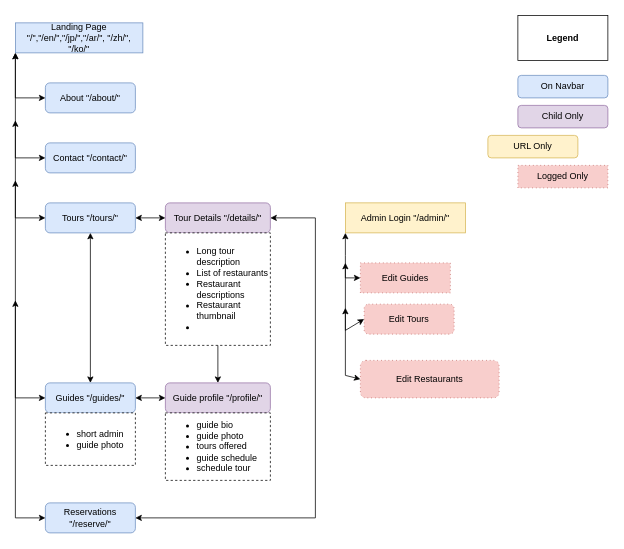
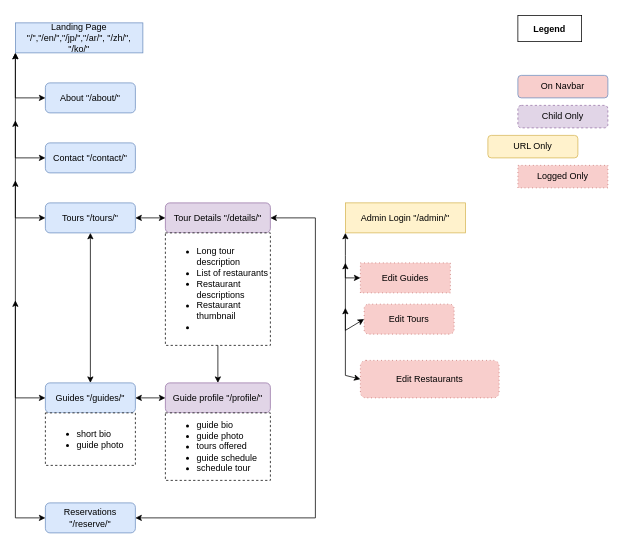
node "Legend": size 90x45 -> 64x26
node "On Navbar": fillcolor #dae8fc -> #f8cecc
node "Child Only": style solid -> dashed
node "short admin guide photo": label "short admin guide photo" -> "short bio guide photo"
